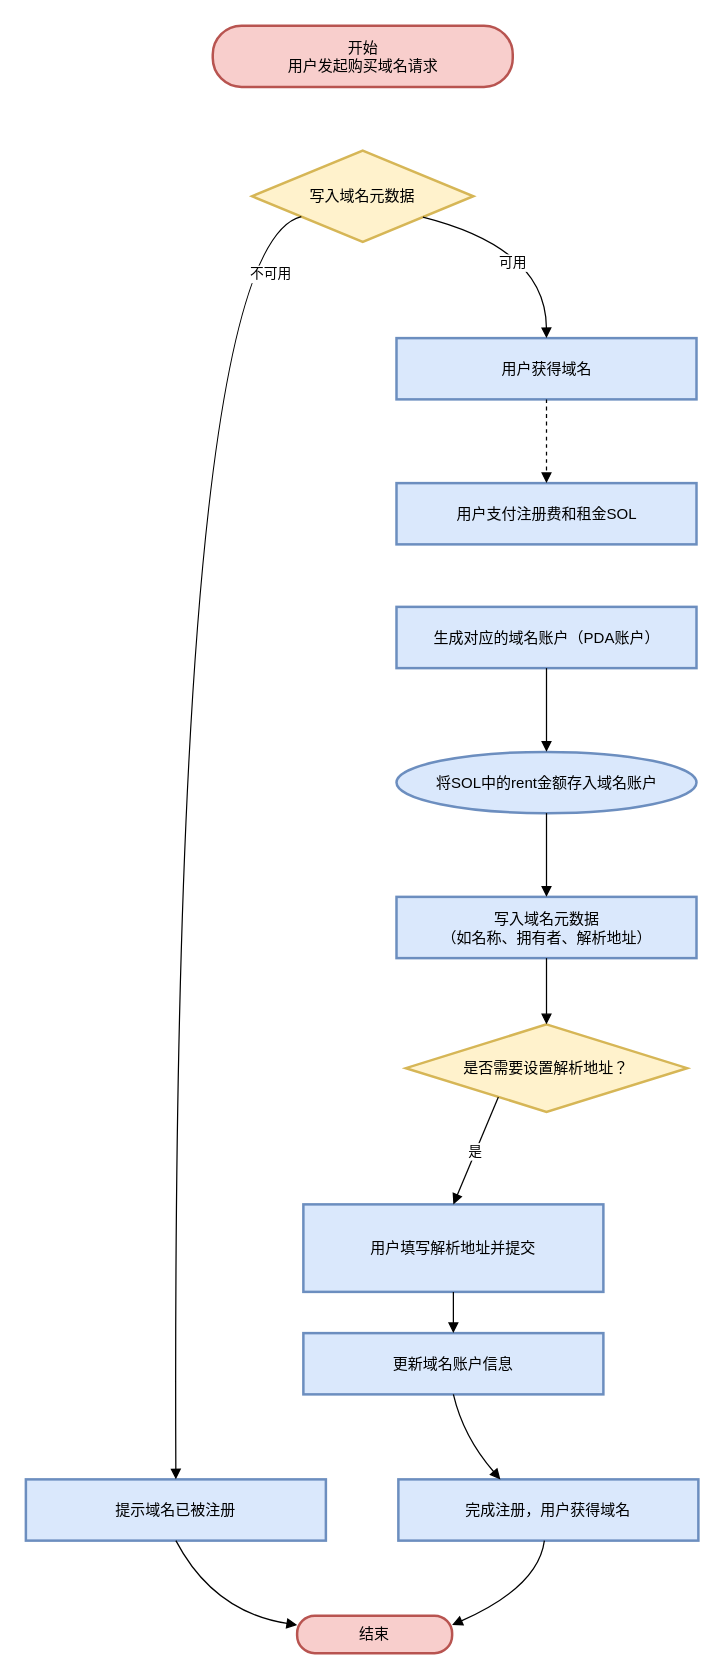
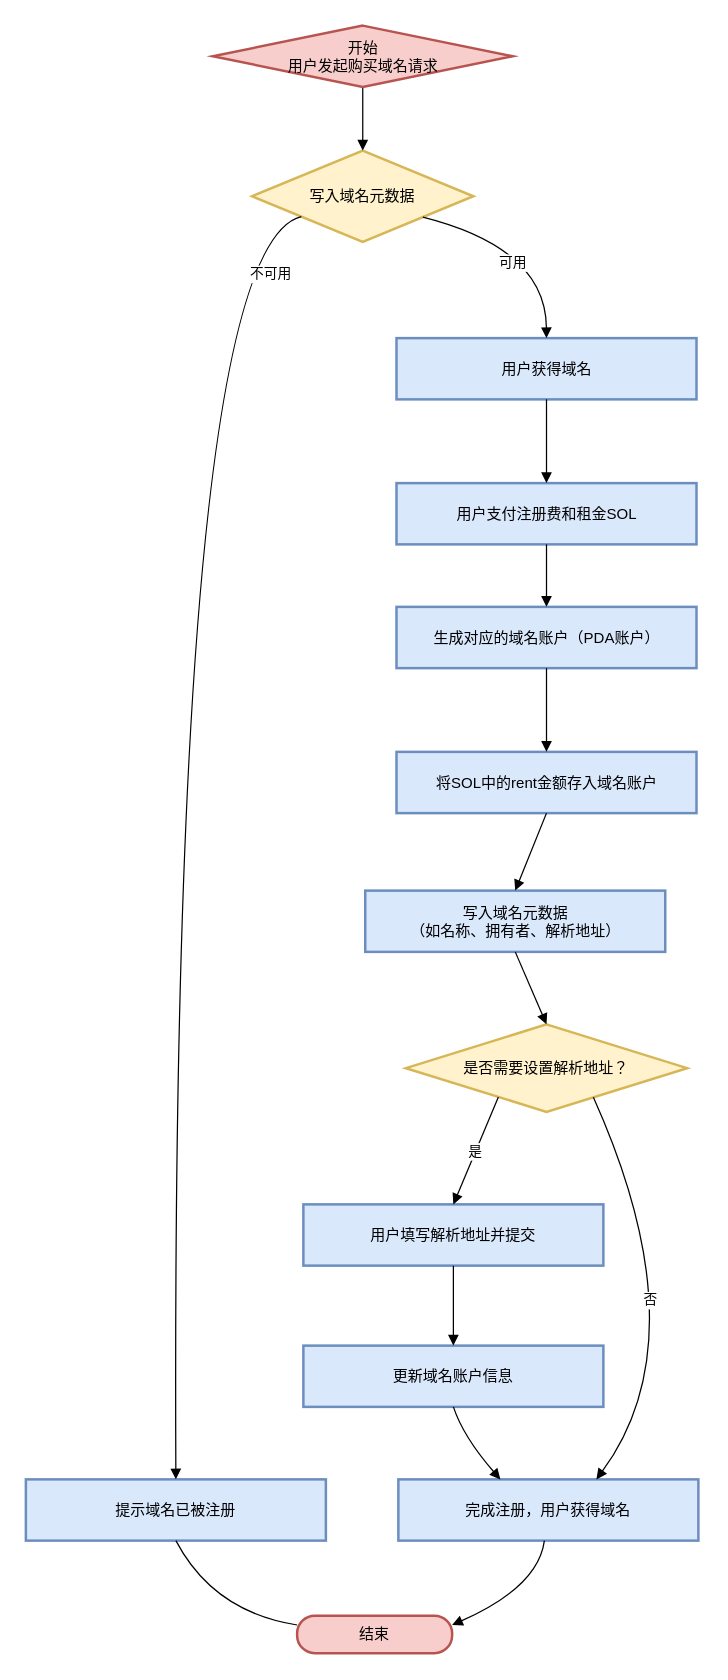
node "开始 用户发起购买域名请求": shape rounded rectangle -> diamond
edge "开始 用户发起购买域名请求" -> "写入域名元数据": added
edge "用户获得域名" -> "用户支付注册费和租金SOL": style dashed -> solid
edge "用户支付注册费和租金SOL" -> "生成对应的域名账户（PDA账户）": added
node "将SOL中的rent金额存入域名账户": shape ellipse -> rectangle
node "写入域名元数据 （如名称、拥有者、解析地址）": moved (546, 928) -> (515, 921)
node "用户填写解析地址并提交": size 300x88 -> 300x61
edge "是否需要设置解析地址？" -> "完成注册，用户获得域名": added, label "否"
node "更新域名账户信息": moved (453, 1364) -> (453, 1376)
edge "提示域名已被注册" -> "结束": arrowhead block -> none
